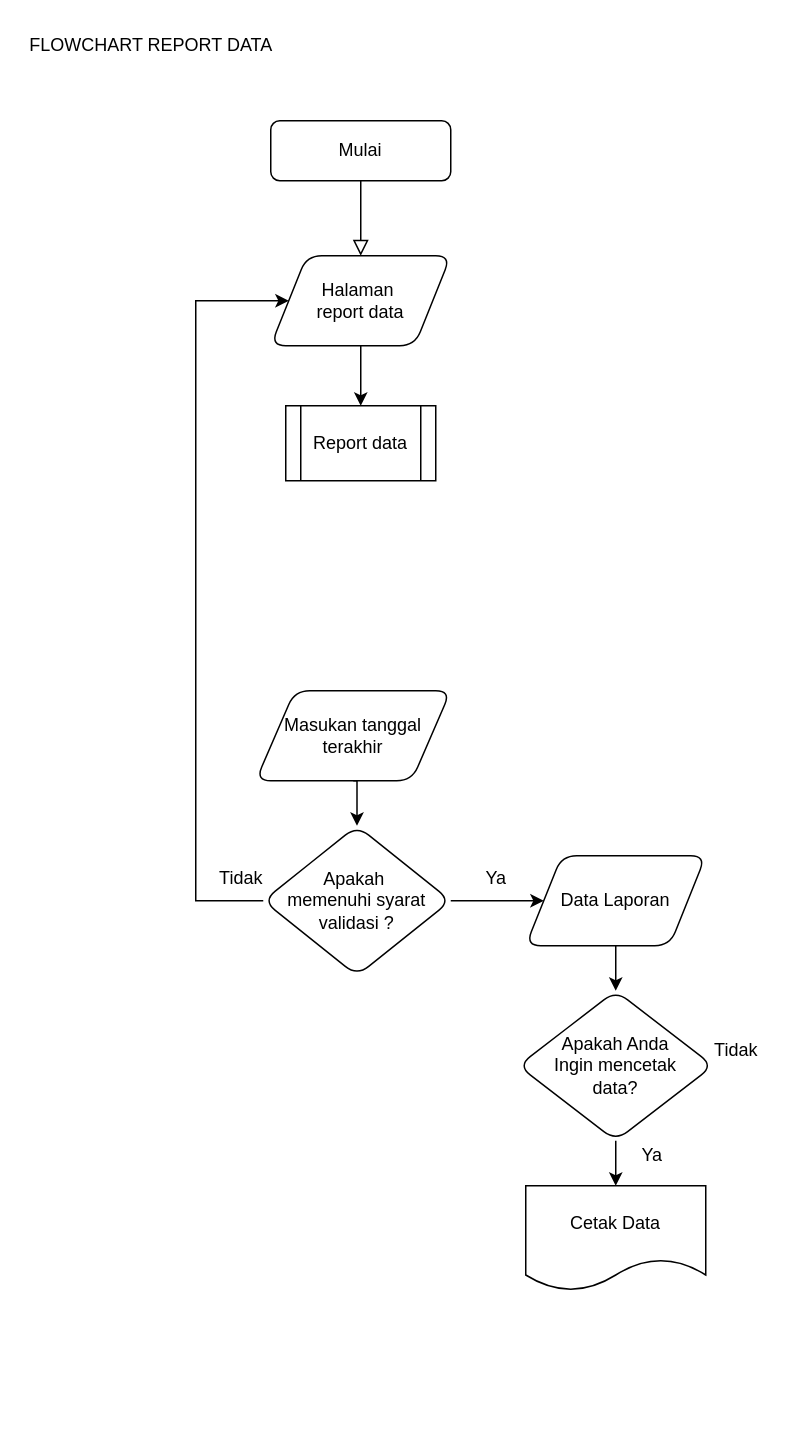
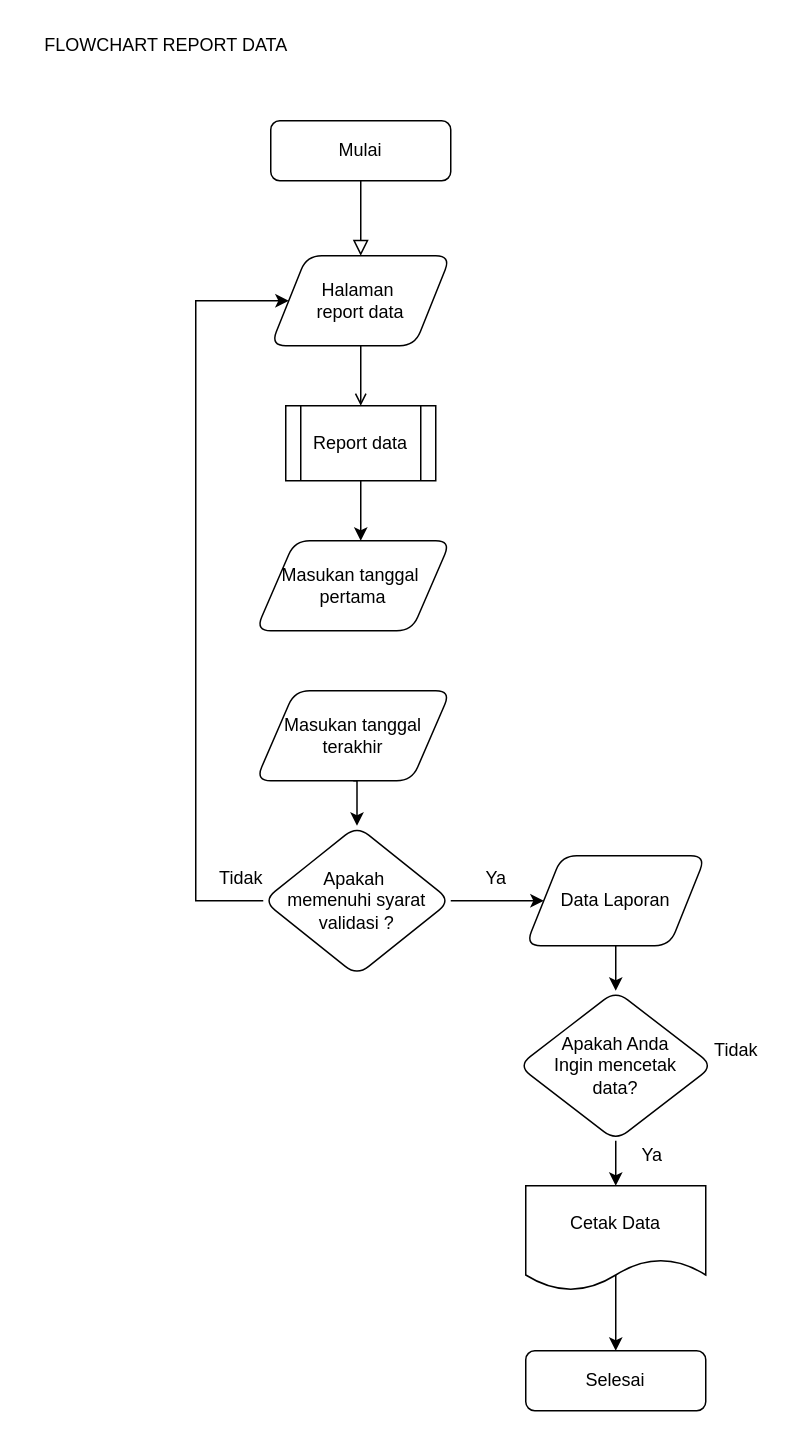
node "FLOWCHART REPORT DATA": moved (151, 46) -> (166, 46)
edge "Halaman report data" -> "Report data": arrowhead classic -> open
edge "Report data" -> "Masukan tanggal pertama": added
node "Masukan tanggal pertama": added
edge "Cetak Data" -> "Selesai": added
node "Selesai": added
